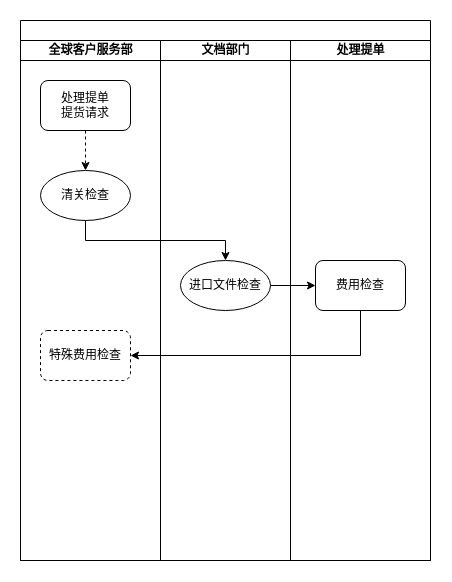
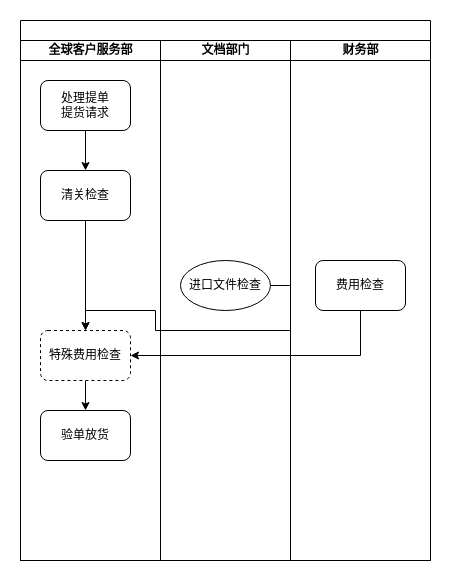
node "处理提单": label "处理提单" -> "财务部"
edge "处理提单 提货请求" -> "清关检查": style dashed -> solid
node "清关检查": shape ellipse -> rounded rectangle
edge "清关检查" -> "进口文件检查": now "清关检查" -> "特殊费用检查"
edge "进口文件检查" -> "费用检查": now "进口文件检查" -> "特殊费用检查"
edge "特殊费用检查" -> "验单放货": added
node "验单放货": added
